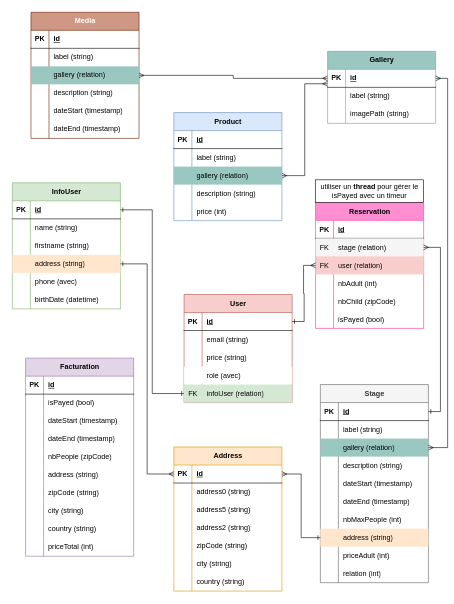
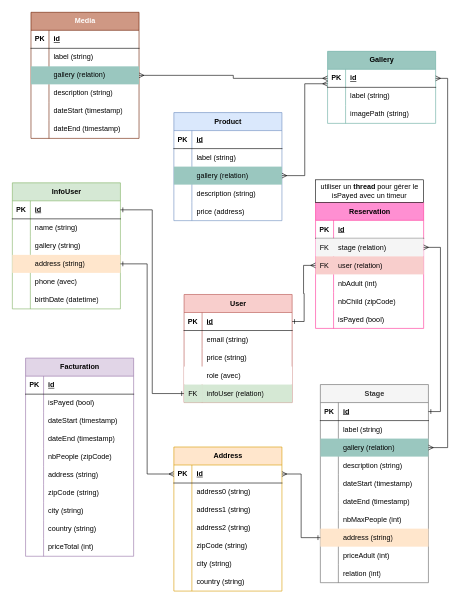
node "price (int)": label "price (int)" -> "price (address)"
node "firstname (string)": label "firstname (string)" -> "gallery (string)"
node "address5 (string)": label "address5 (string)" -> "address1 (string)"
